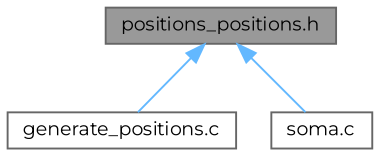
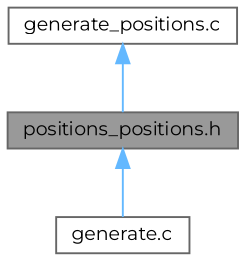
edge "generate_positions.c" -> "positions_positions.h": reversed
node "soma.c": label "soma.c" -> "generate.c"
